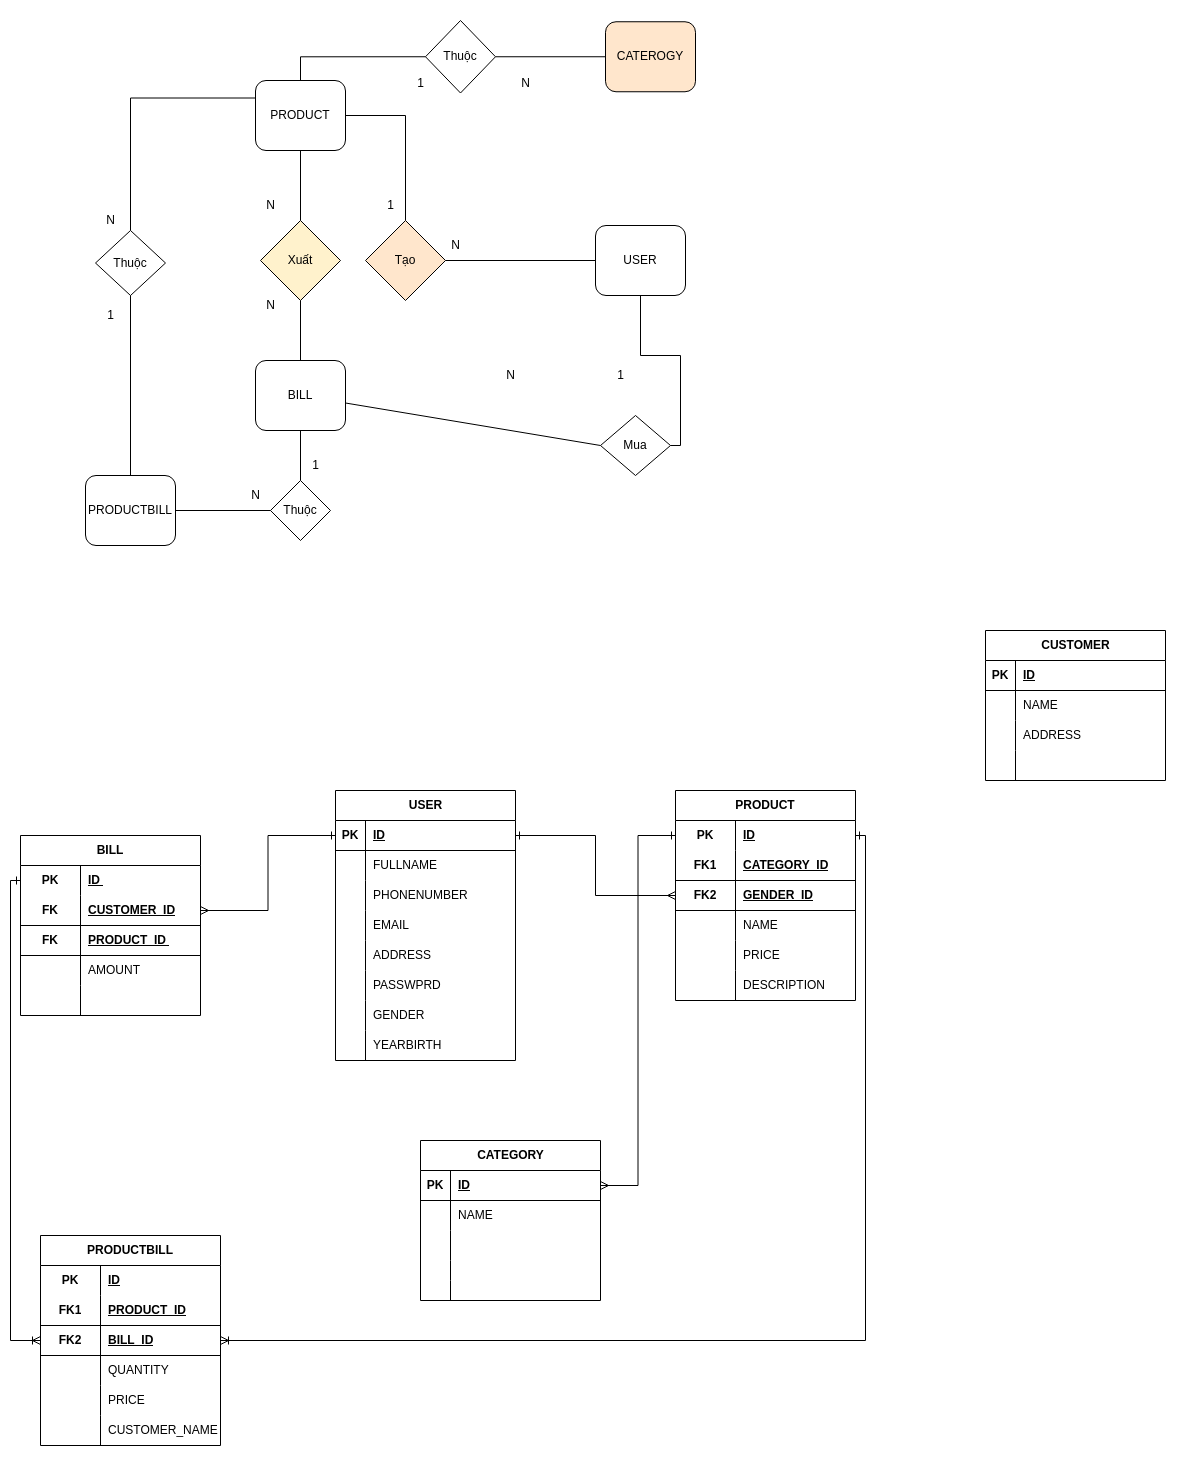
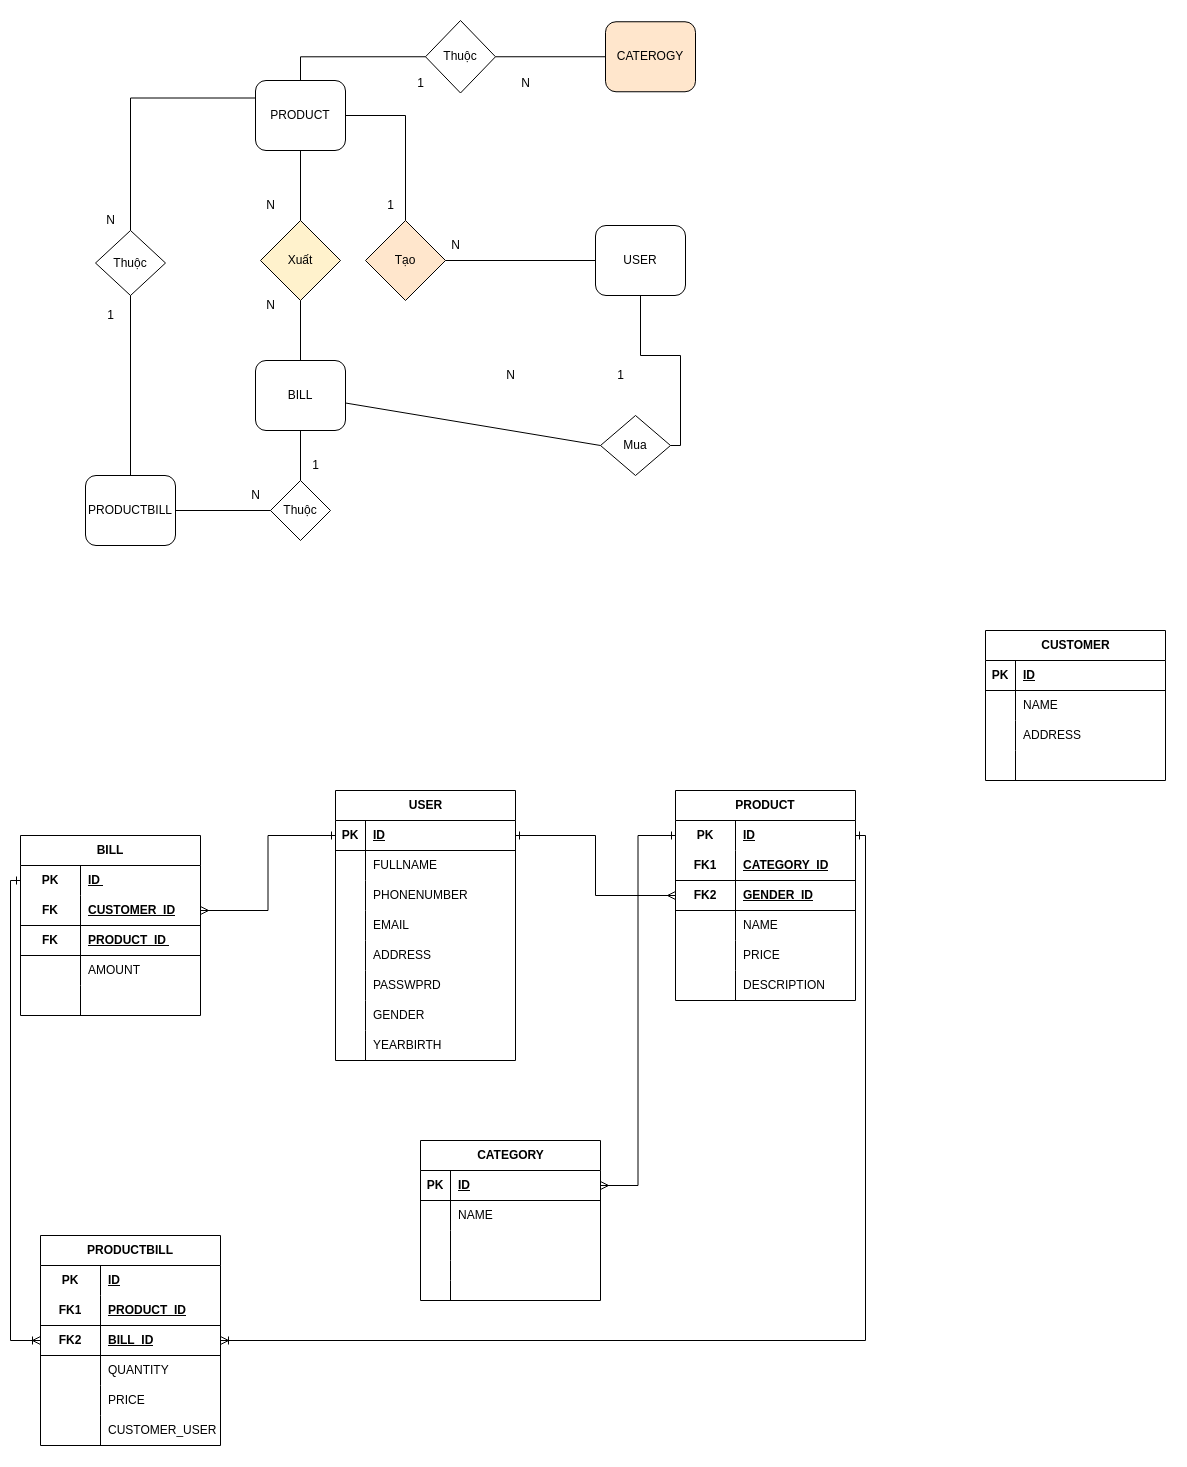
node "CUSTOMER_NAME": label "CUSTOMER_NAME" -> "CUSTOMER_USER"
